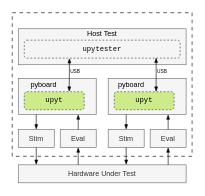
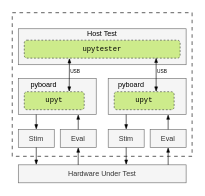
node "upytester": fillcolor #f5f5f5 -> #cdeb8b
